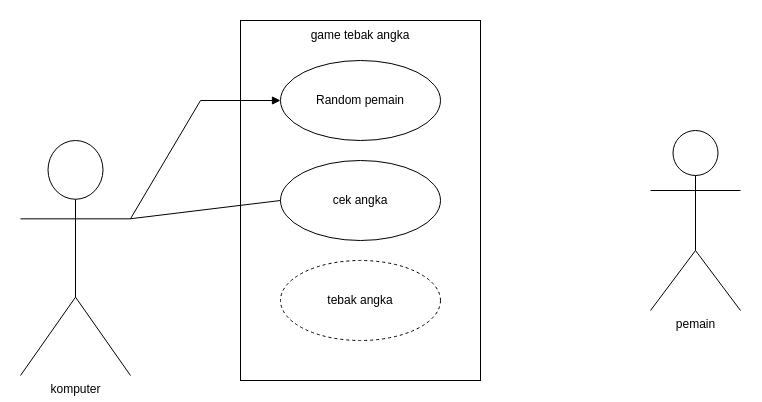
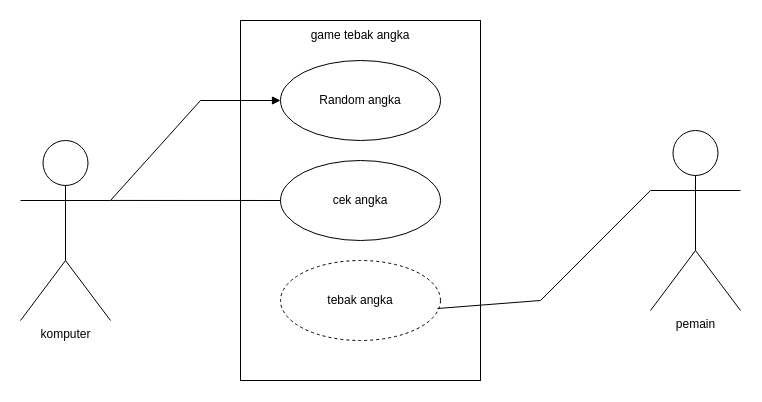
node "Random pemain": label "Random pemain" -> "Random angka"
node "komputer": size 110x235 -> 90x180
edge "pemain" -- "tebak angka": added
